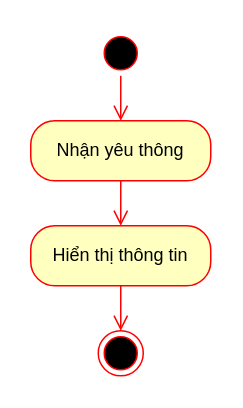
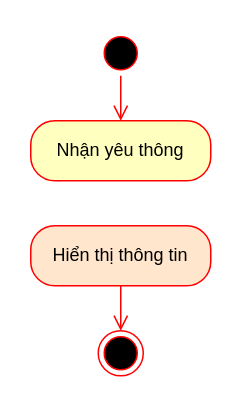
edge "Nhận yêu thông" -> "Hiển thị thông tin": removed
node "Hiển thị thông tin": fillcolor #ffffc0 -> #ffe6cc
